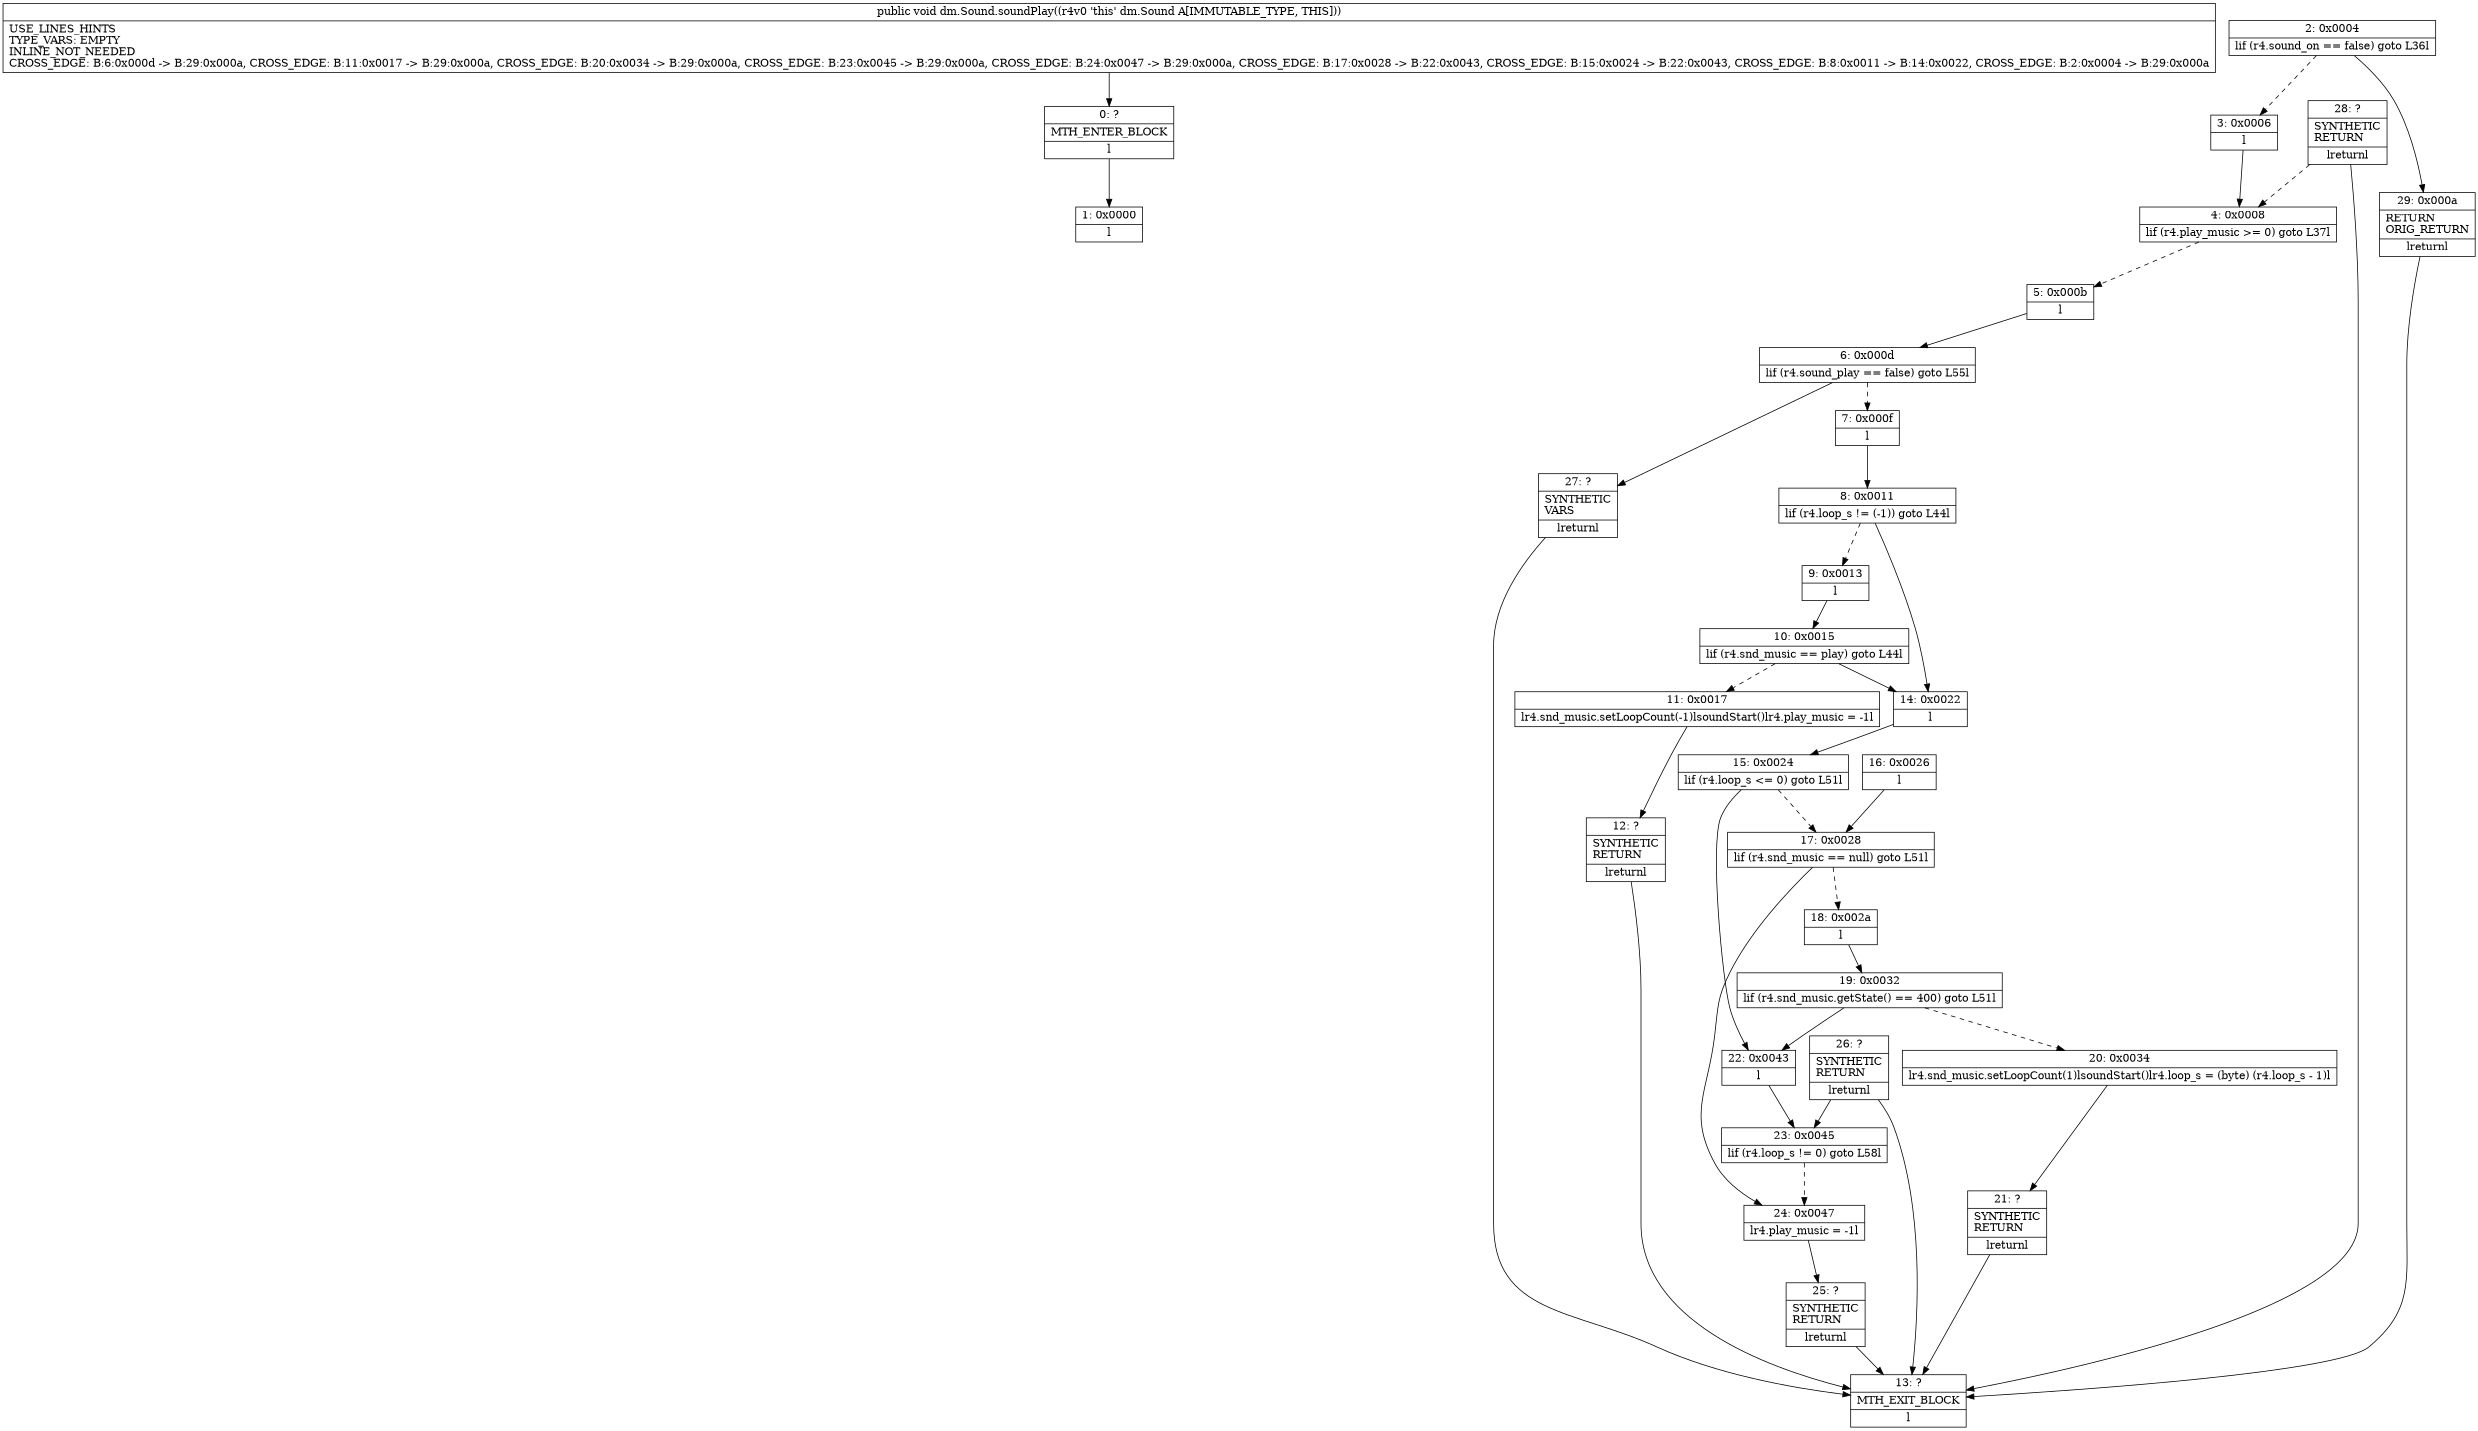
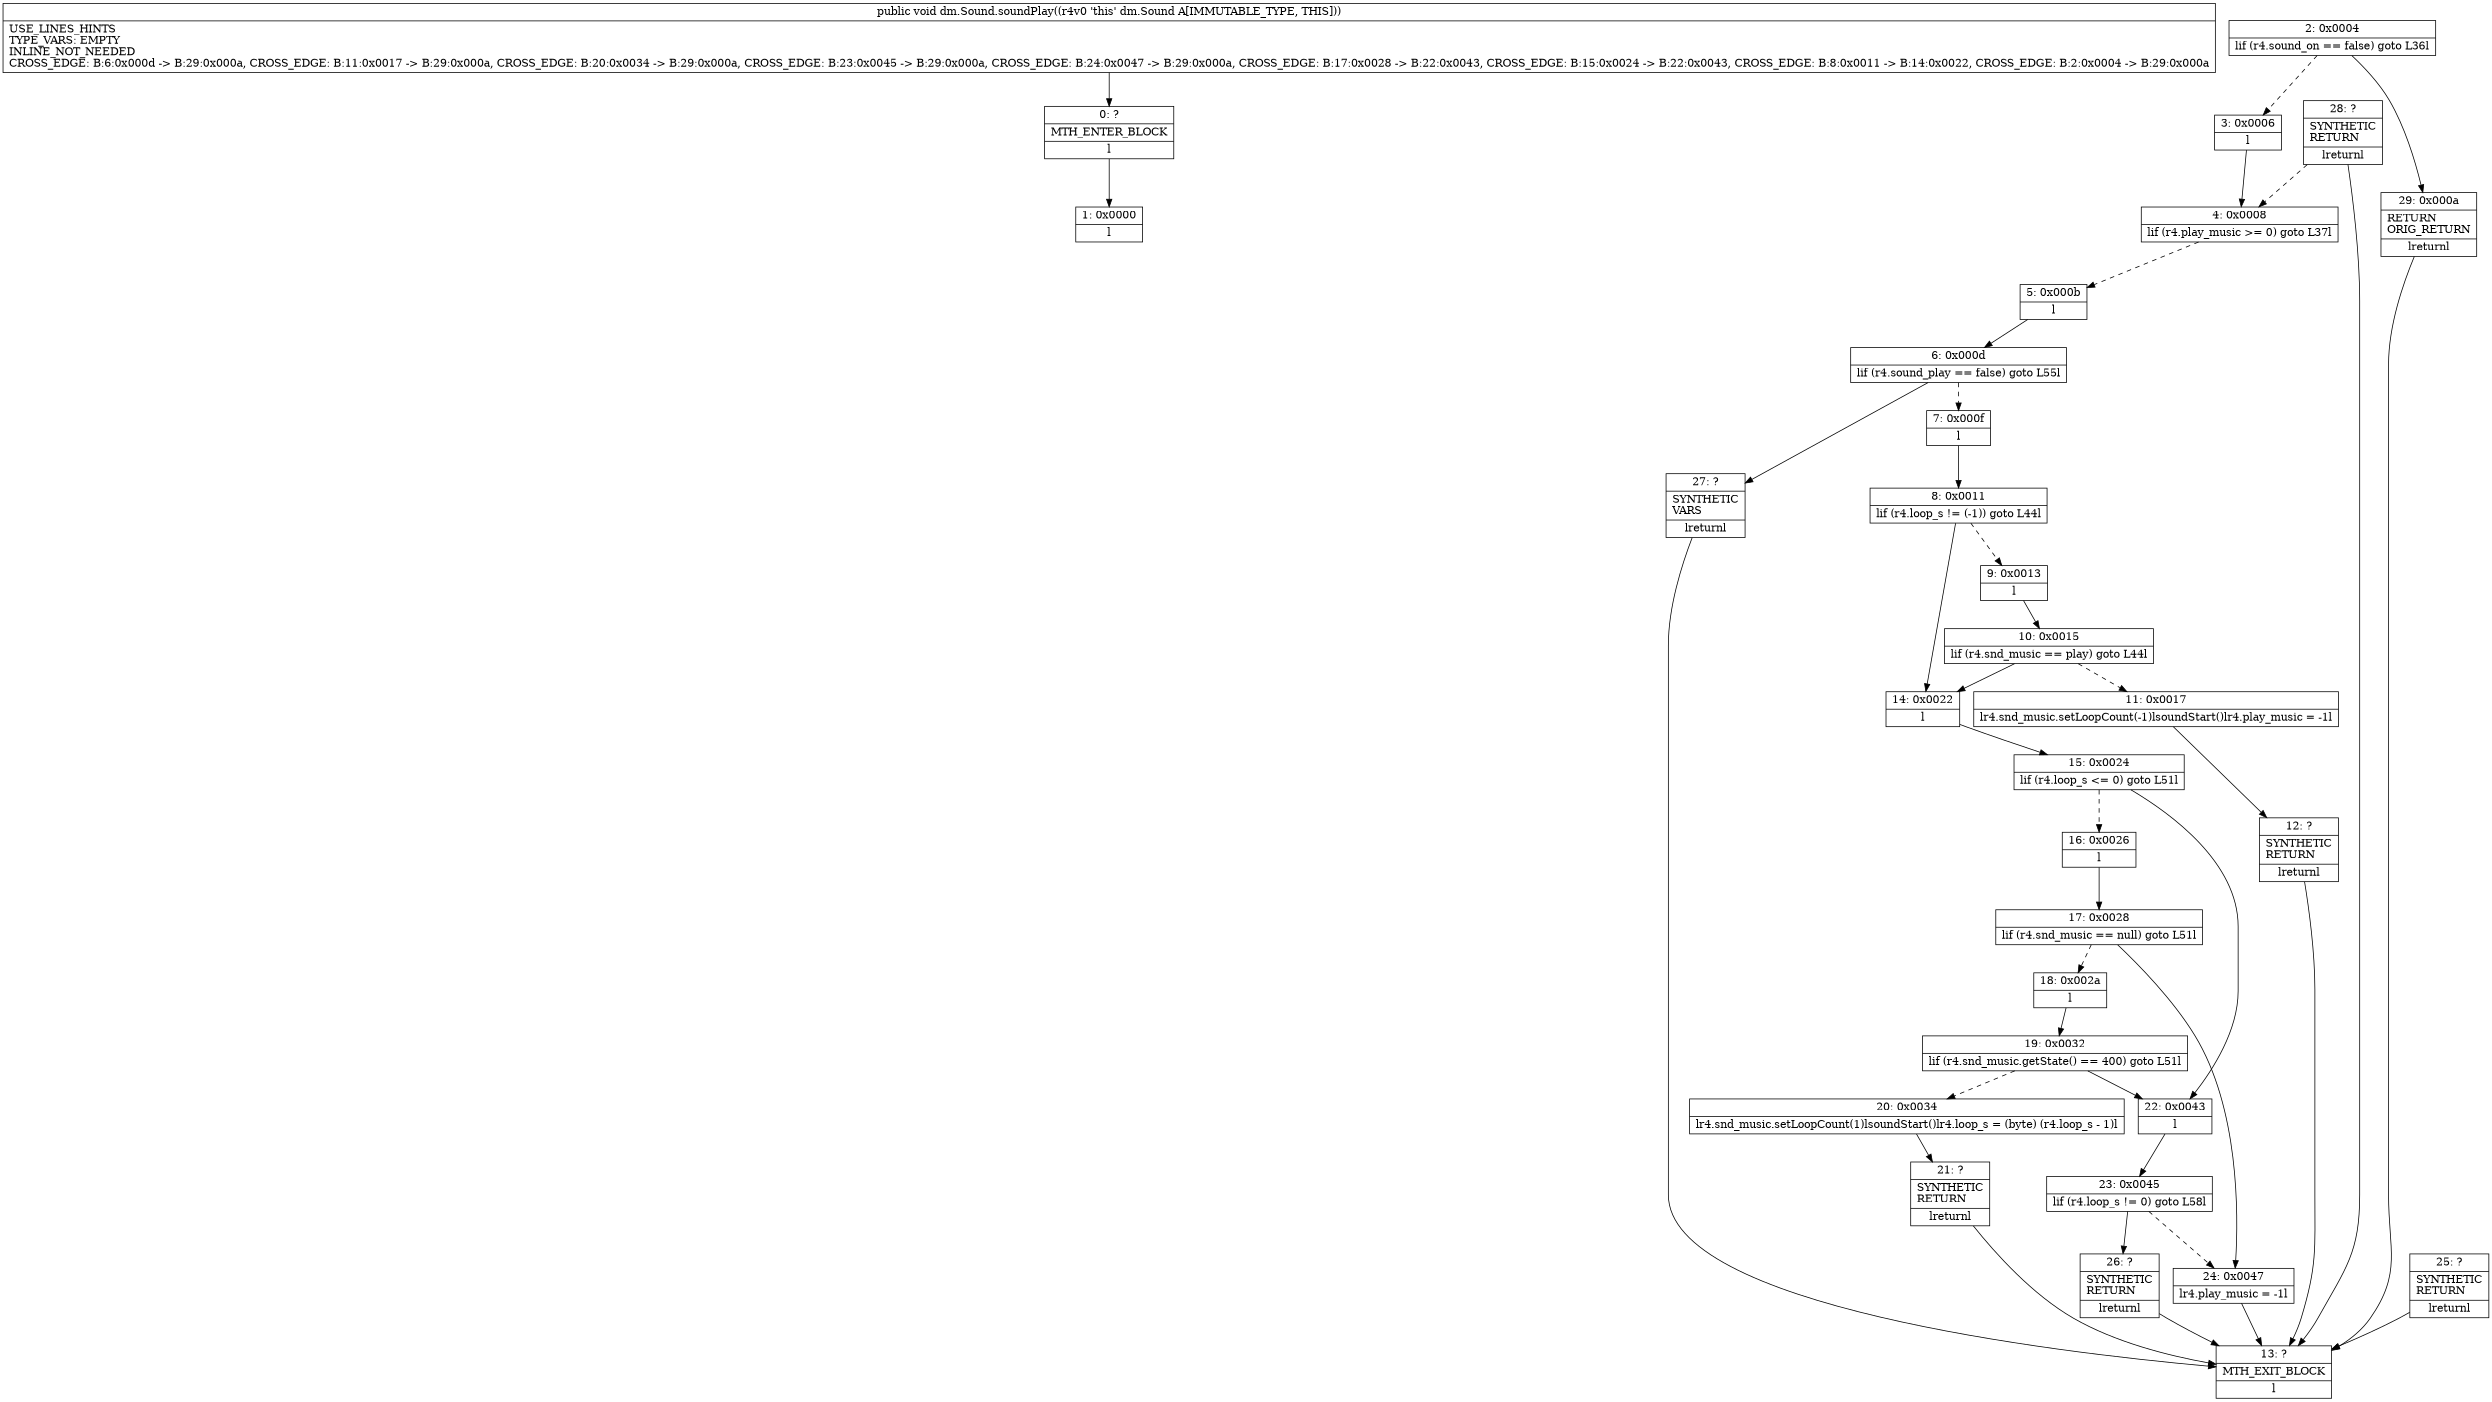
edge "15: 0x0024" -> "17: 0x0028": now "15: 0x0024" -> "16: 0x0026"
edge "26: ?" -> "23: 0x0045": reversed
edge "24: 0x0047" -> "25: ?": now "24: 0x0047" -> "13: ?"
